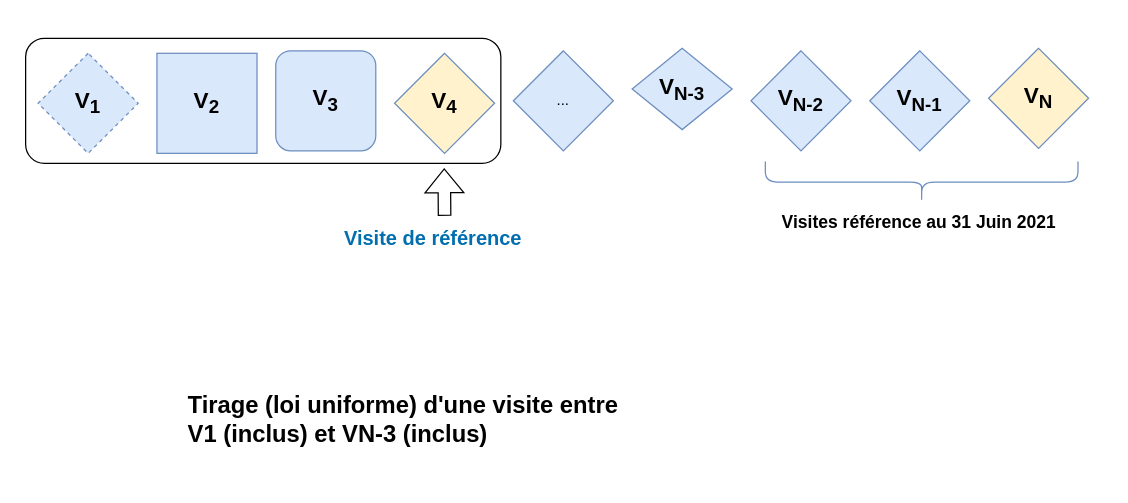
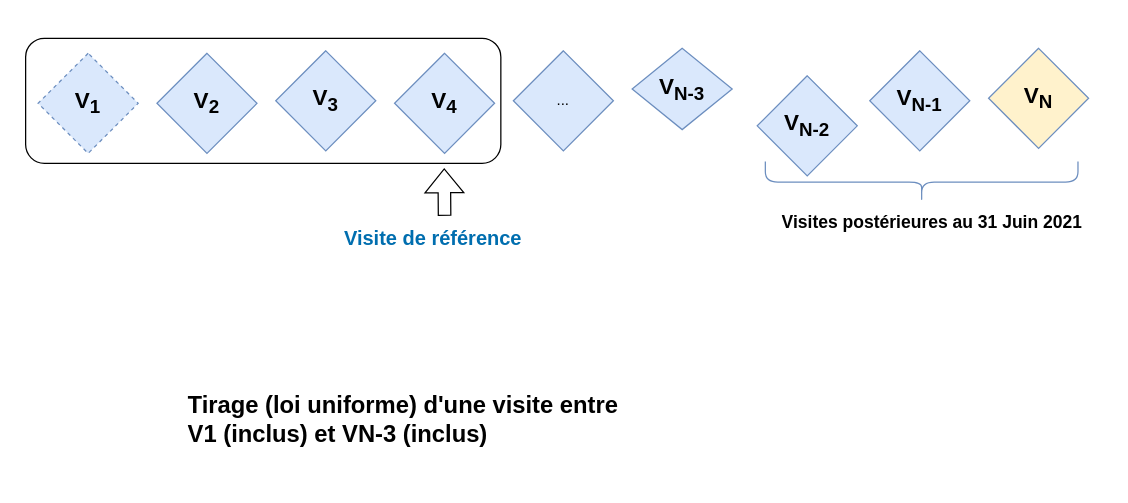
node "V3": shape rounded rectangle -> diamond
node "VN-2": moved (801, 101) -> (807, 126)
node "V2": shape rectangle -> diamond
node "V4": fillcolor #fff2cc -> #dae8fc
node "Visites référence au 31 Juin 2021": label "Visites référence au 31 Juin 2021" -> "Visites postérieures au 31 Juin 2021"
